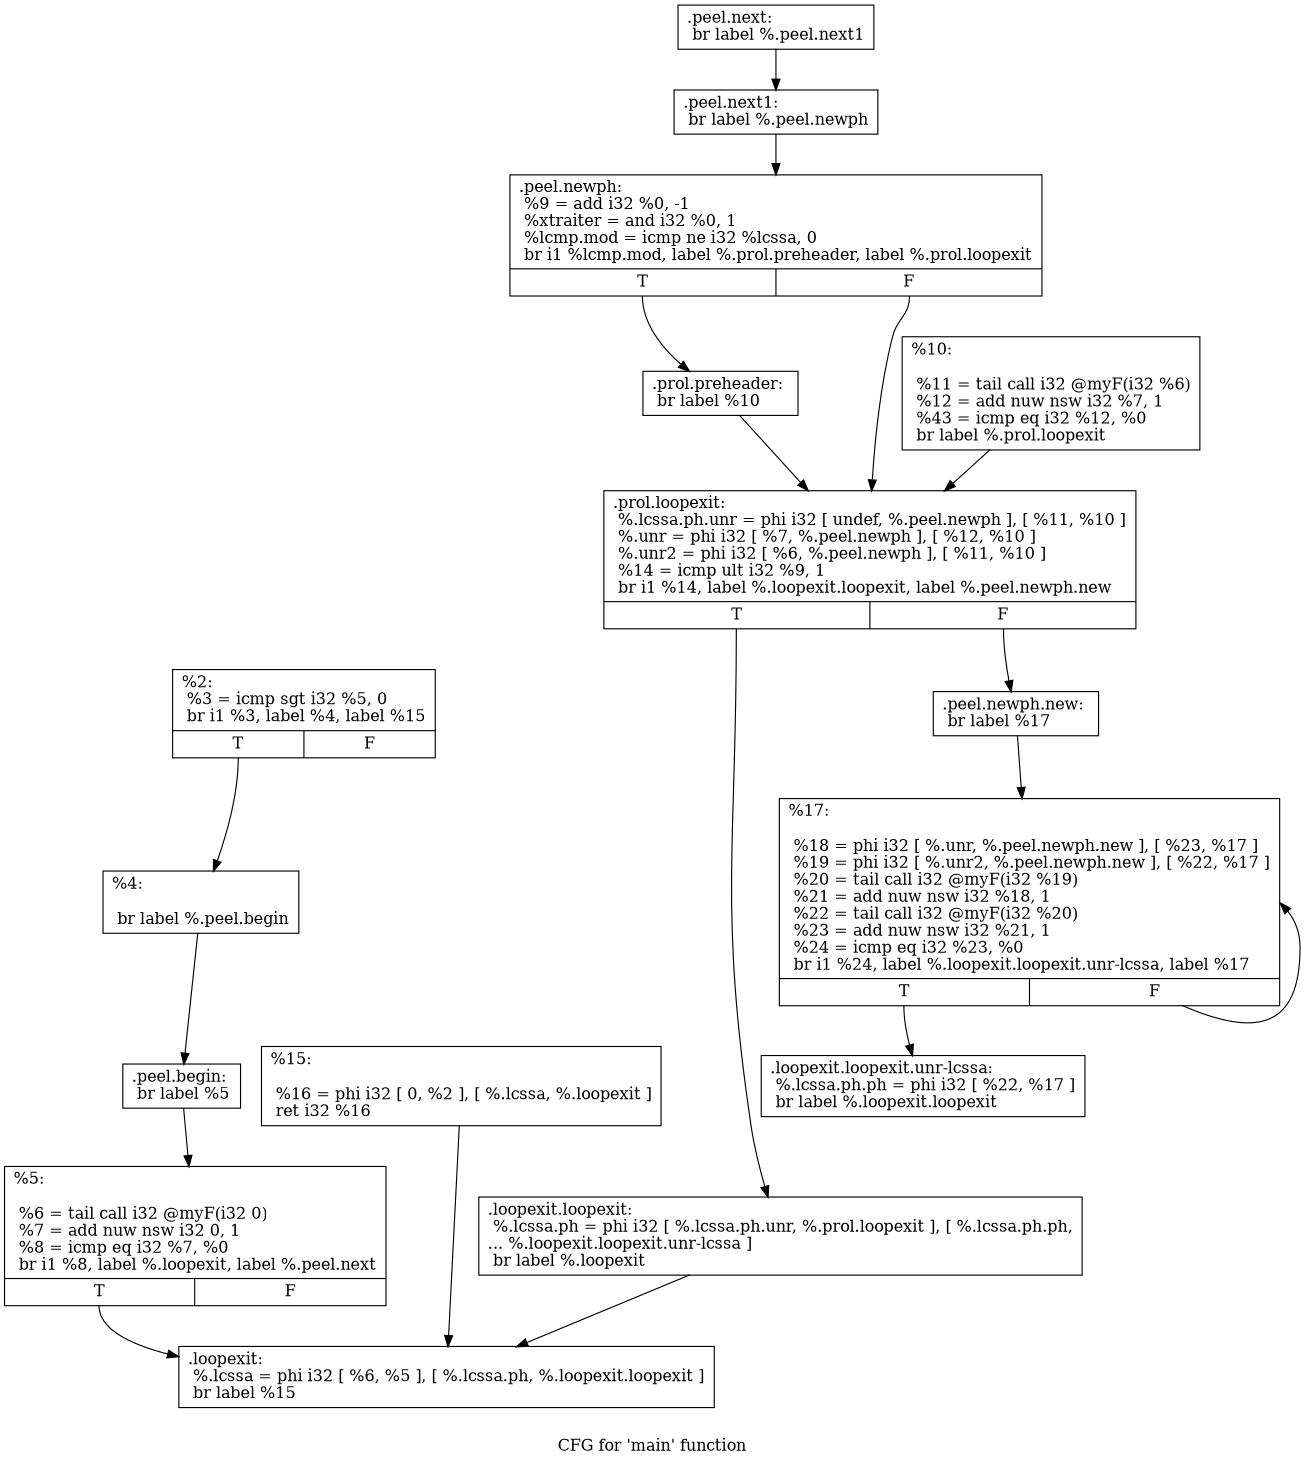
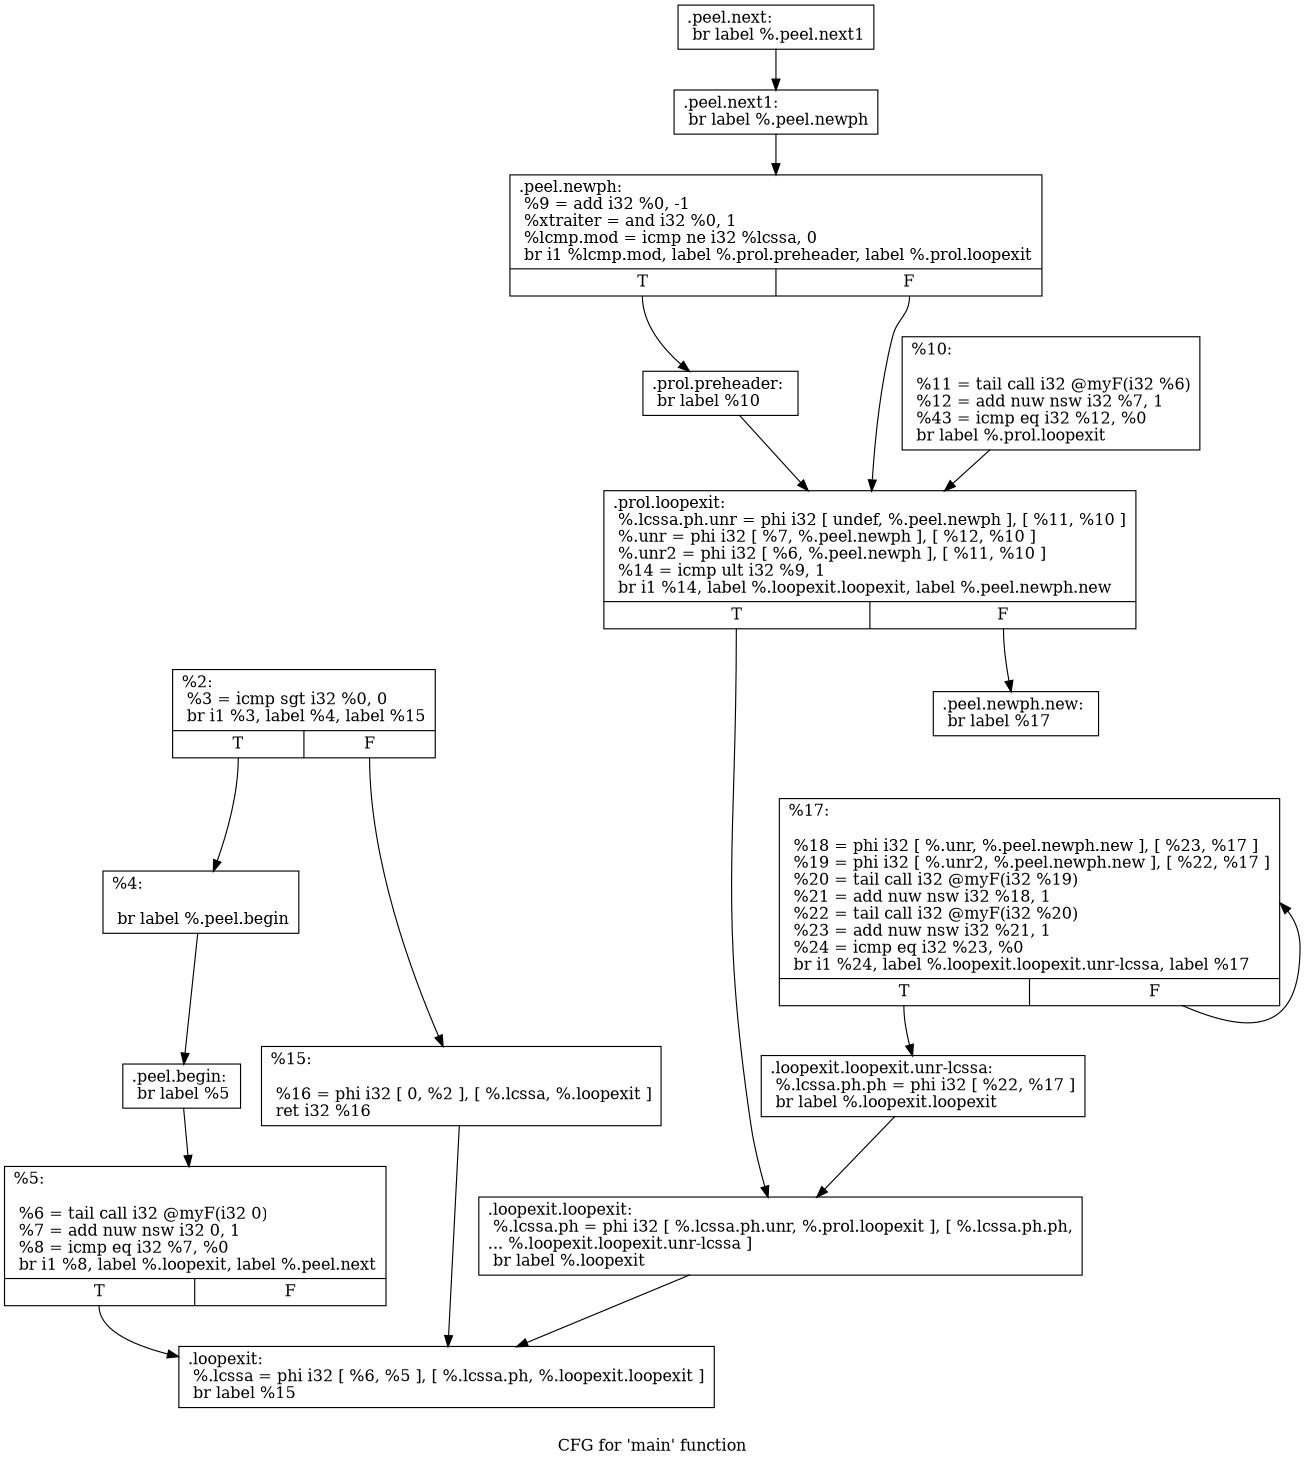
node "%2:": text "%3 = icmp sgt i32 %5, 0" -> "%3 = icmp sgt i32 %0, 0"
edge ".peel.newph.new:" -> "%17:": removed
edge "%2:" -> "%15:": added
edge ".loopexit.loopexit.unr-lcssa:" -> ".loopexit.loopexit:": added
